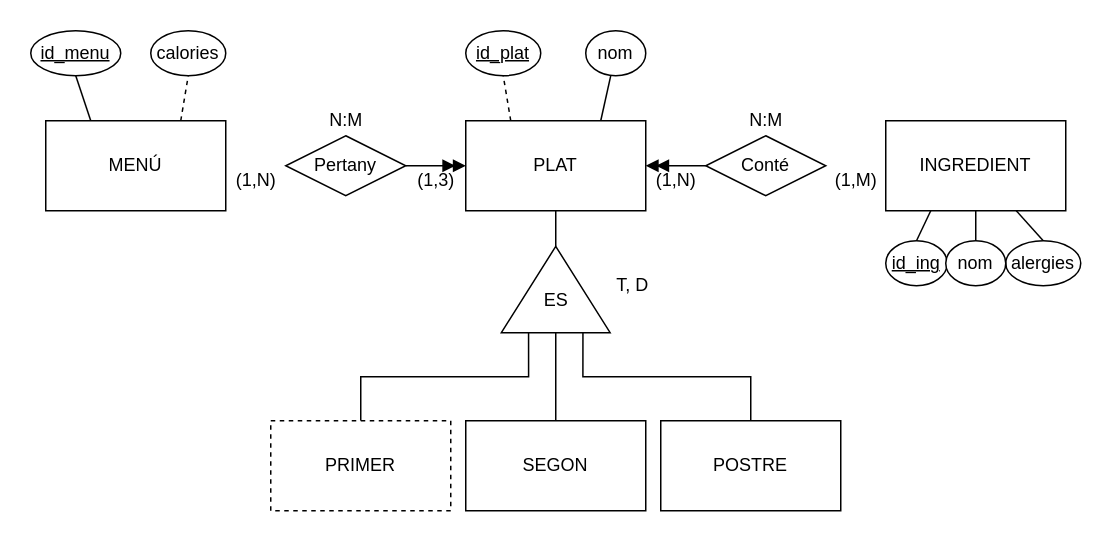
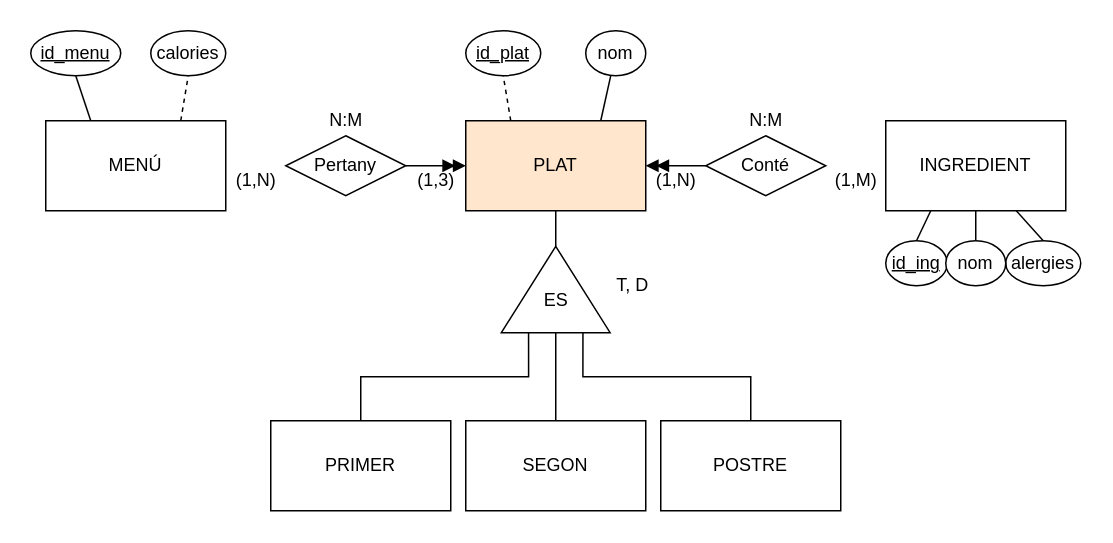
node "PLAT": fillcolor #ffffff -> #ffe6cc
node "PRIMER": style dashed -> solid
